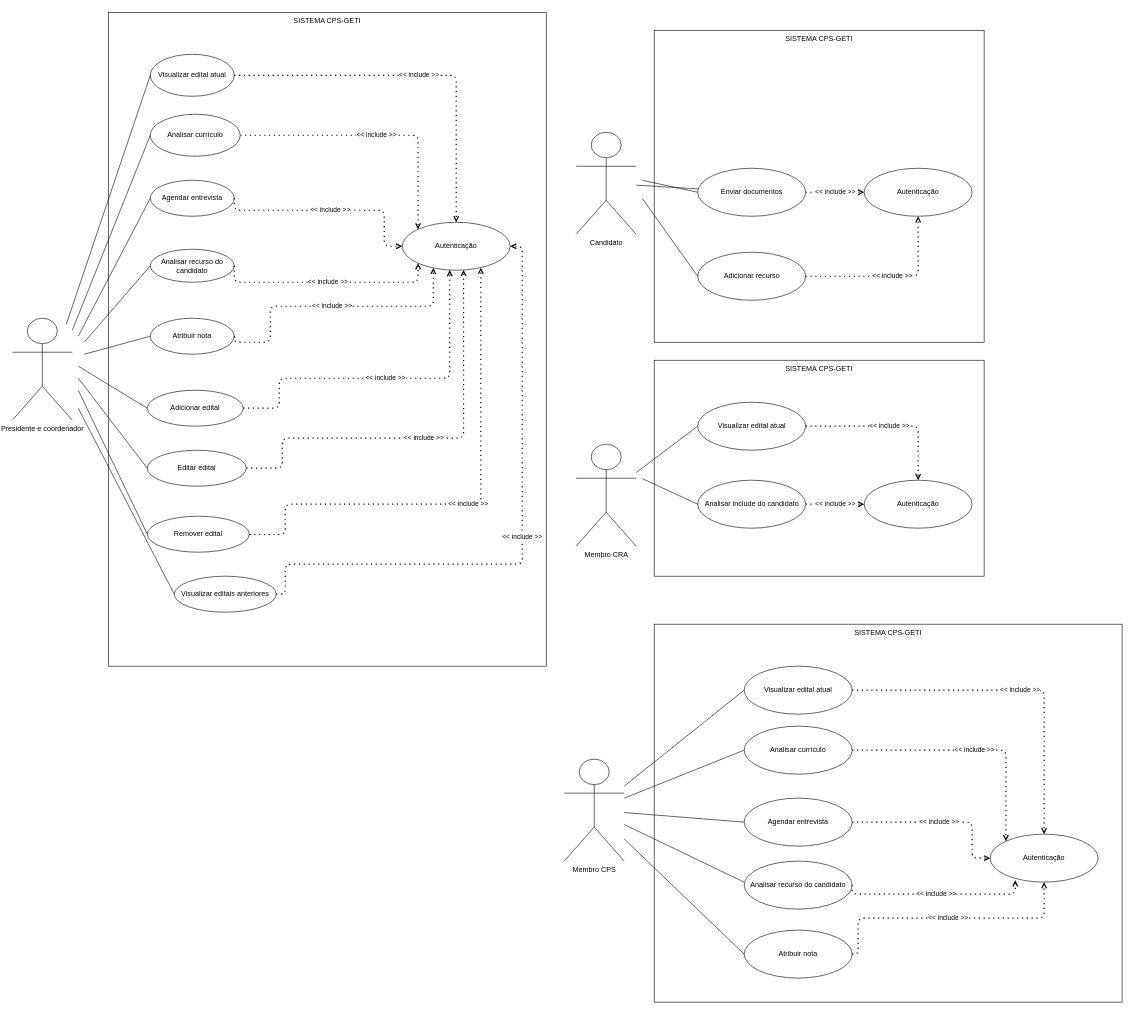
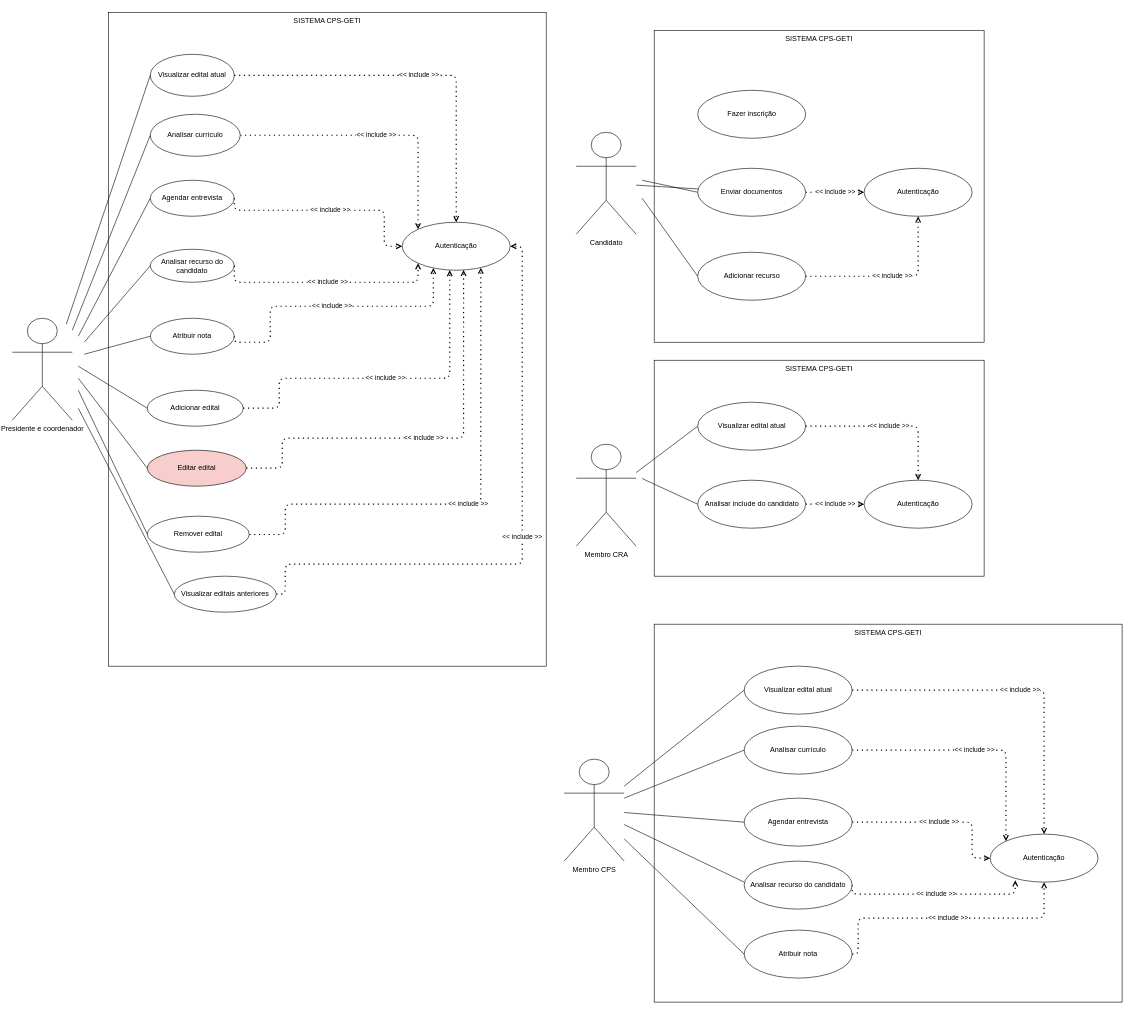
node "Fazer inscrição": added
node "Editar edital": fillcolor #ffffff -> #f8cecc
